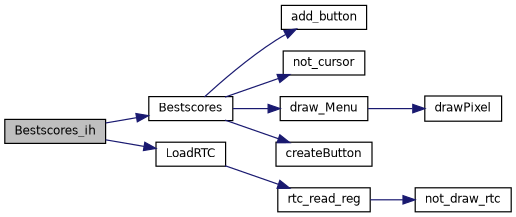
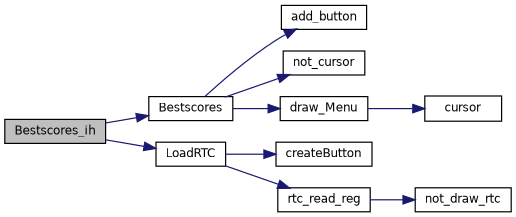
node "drawPixel": label "drawPixel" -> "cursor"
edge "Bestscores" -> "createButton": now "LoadRTC" -> "createButton"
